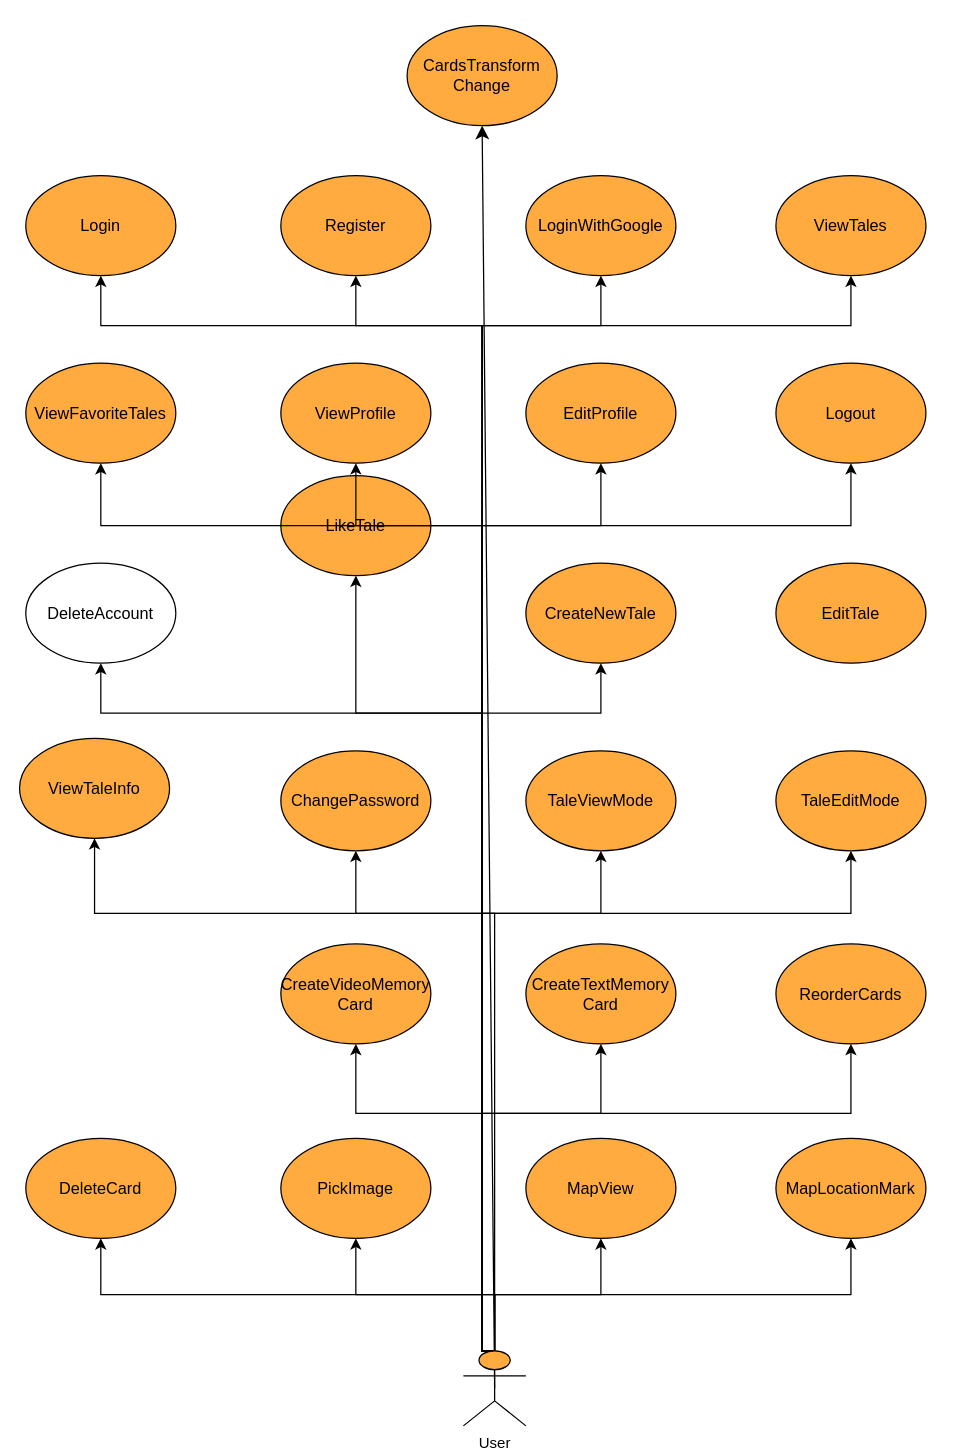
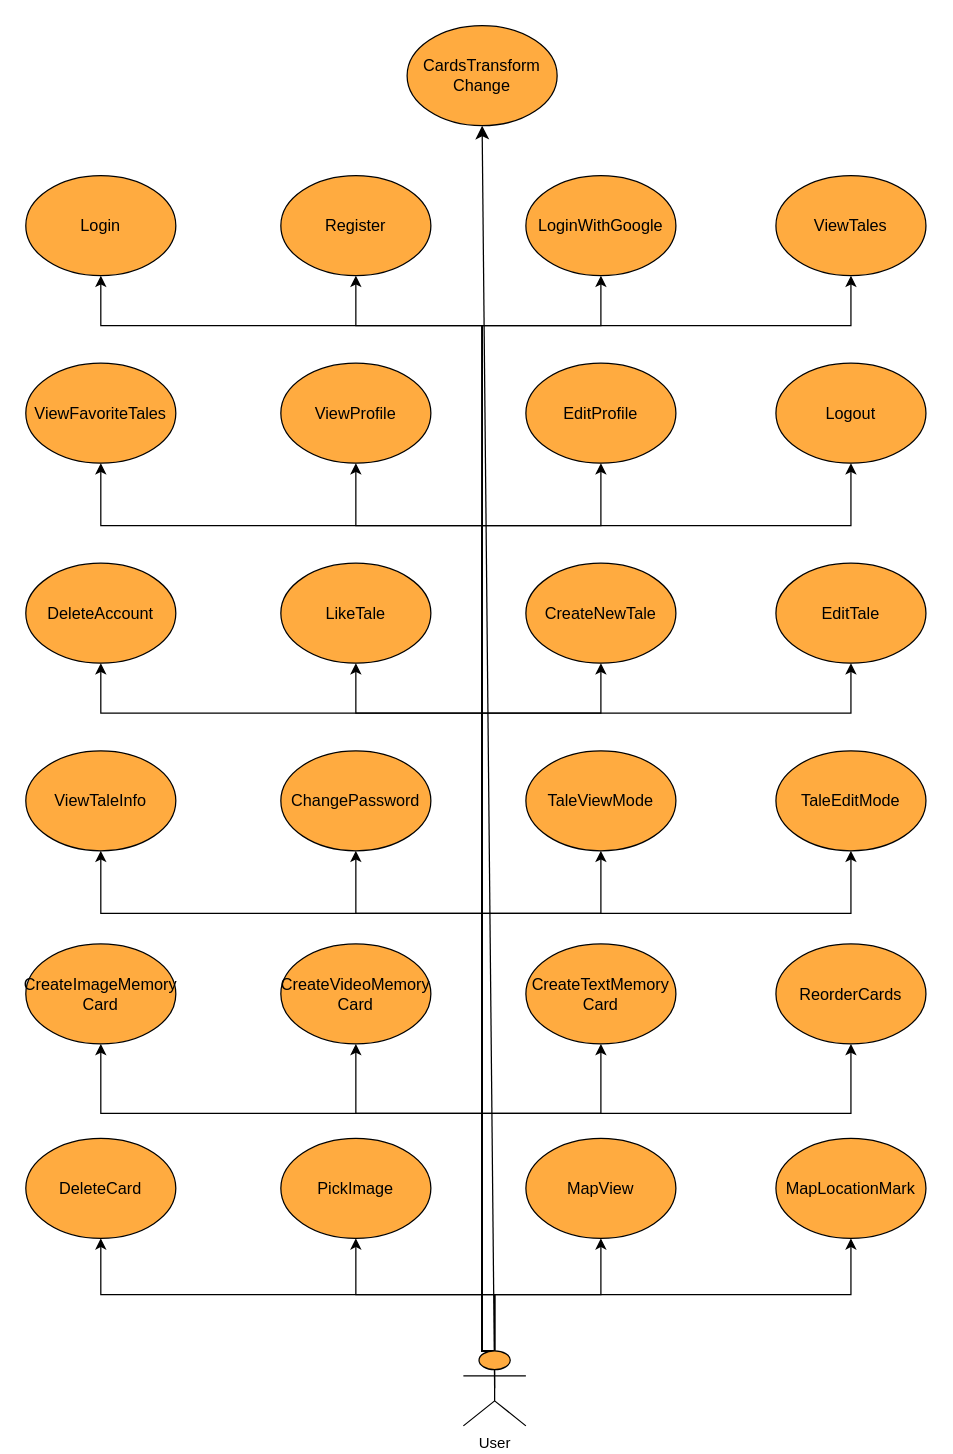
node "LikeTale": moved (356, 526) -> (356, 613)
node "DeleteAccount": fillcolor #ffffff -> #ffab40
edge "User" -> "EditTale": added
node "ViewTaleInfo": moved (94, 788) -> (101, 801)
node "CreateImageMemoryCard": added
edge "User" -> "CreateImageMemoryCard": added
